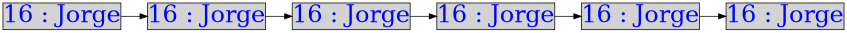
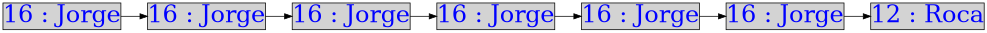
node "12 : Roca": added
